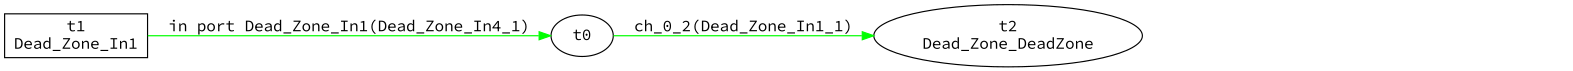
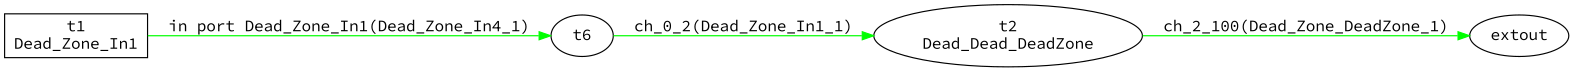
node "t0": label "t0" -> "t6"
node "t2 Dead_Zone_DeadZone": label "t2 Dead_Zone_DeadZone" -> "t2 Dead_Dead_DeadZone"
node "extout": added
